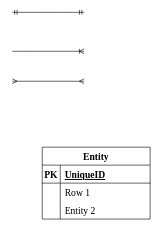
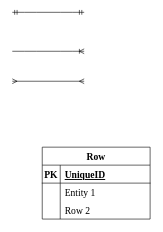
node "Entity": label "Entity" -> "Row"
node "Row 1": label "Row 1" -> "Entity 1"
node "Entity 2": label "Entity 2" -> "Row 2"
